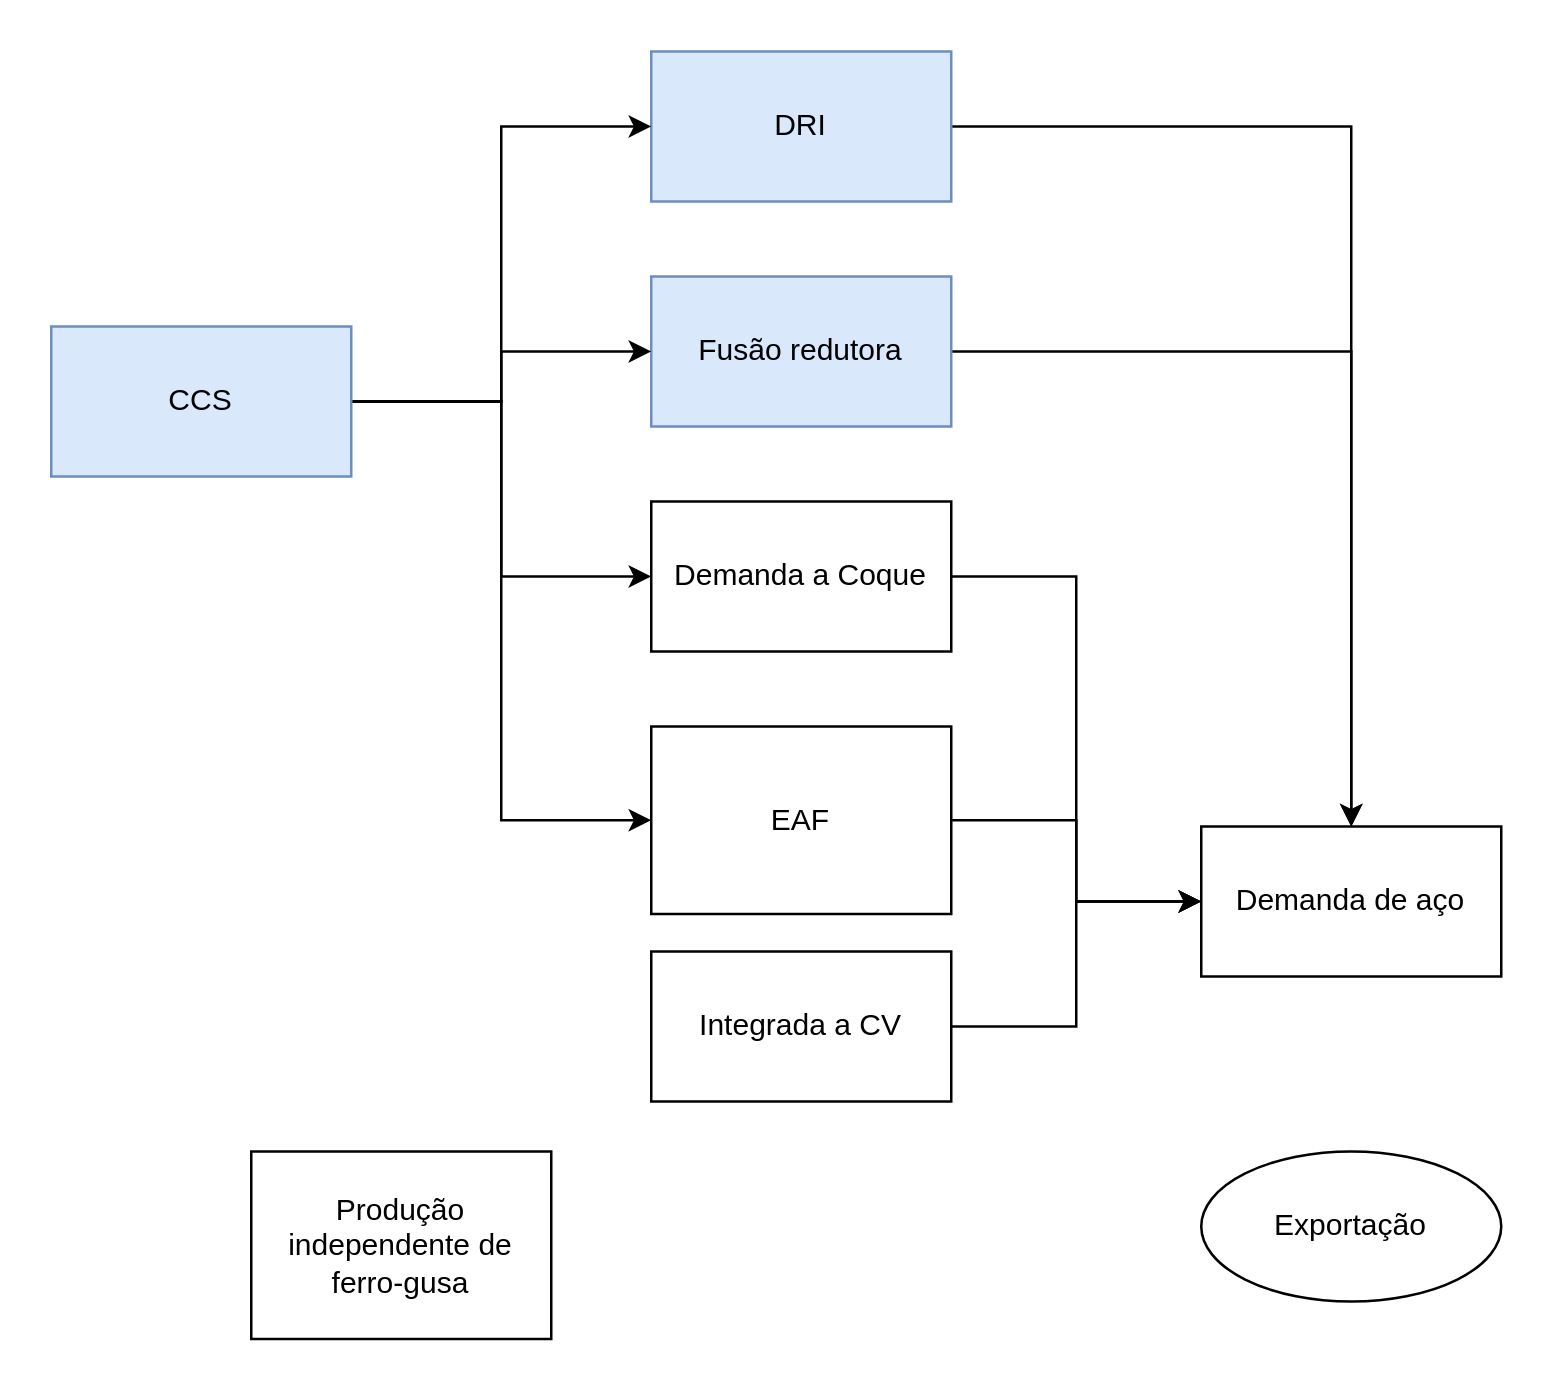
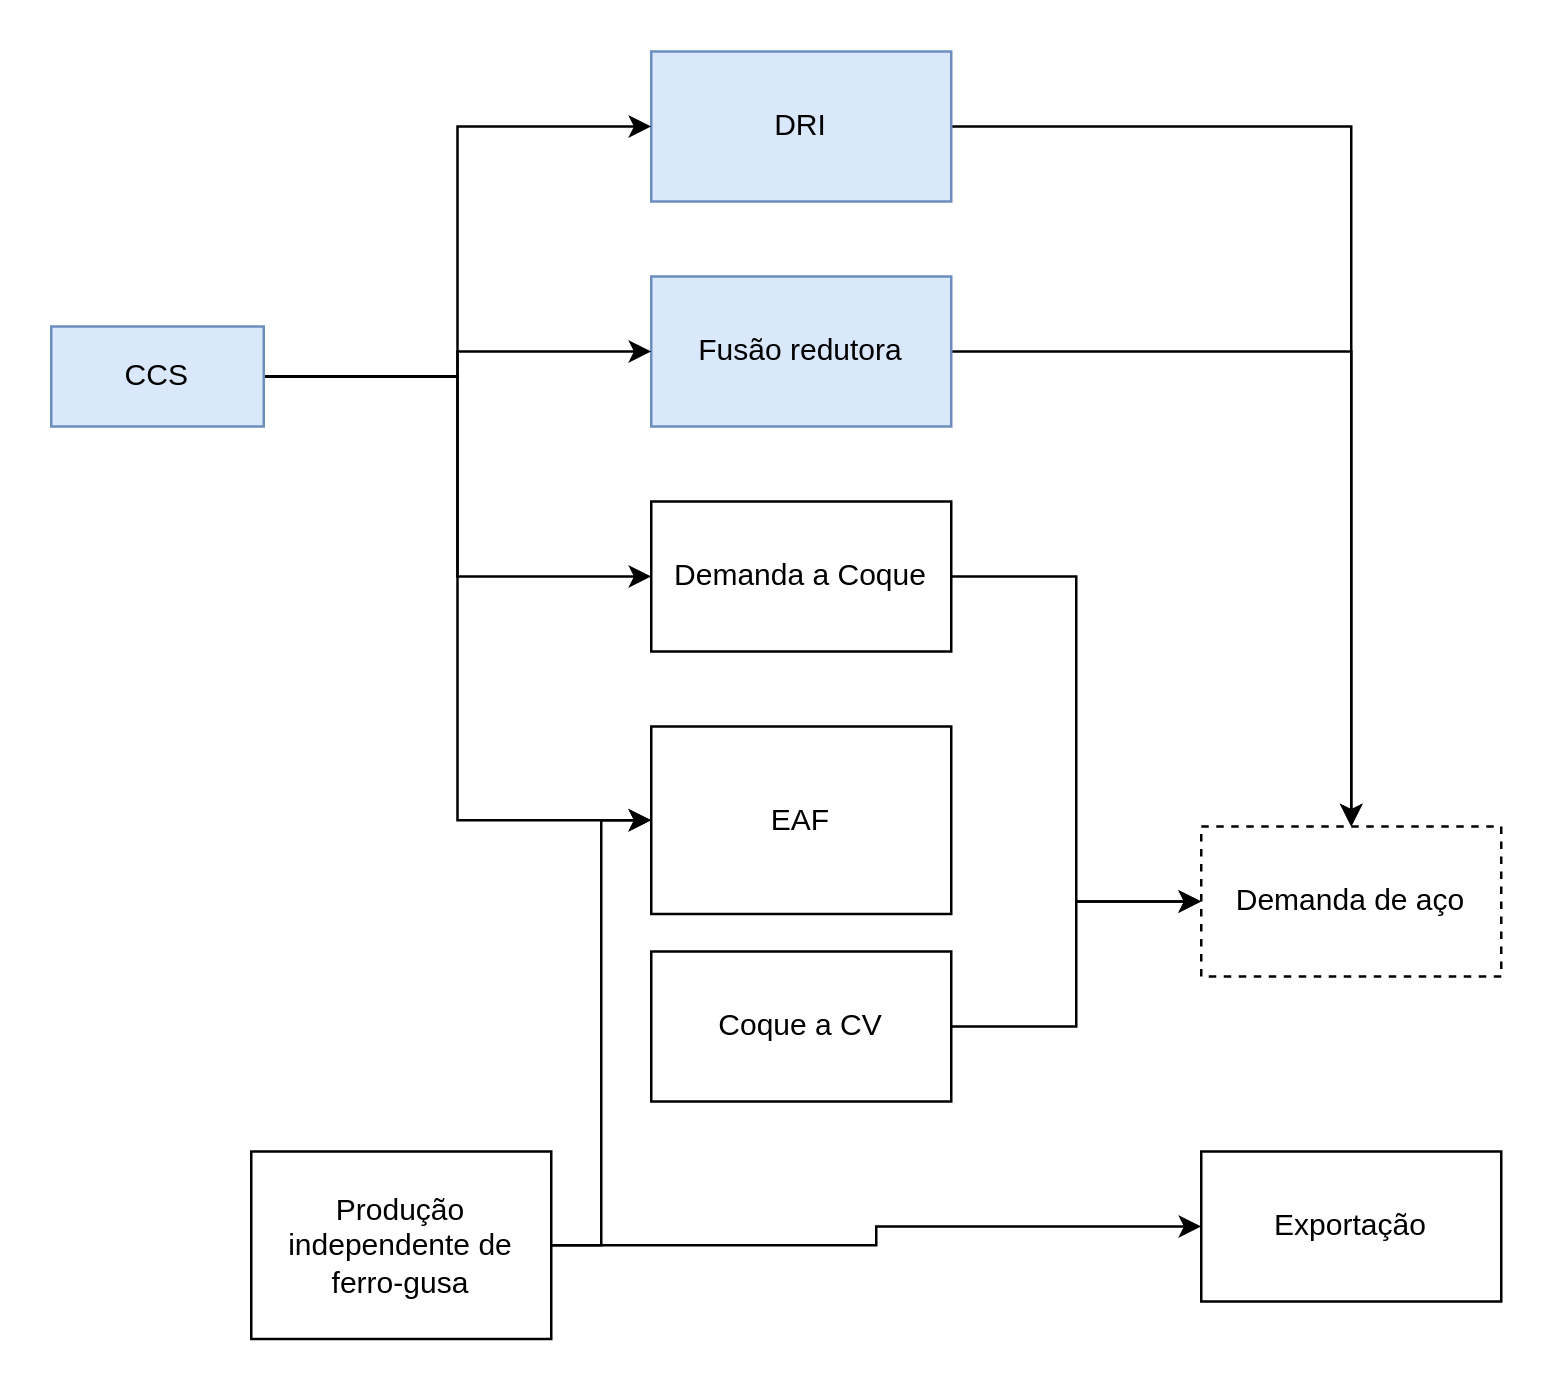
node "CCS": size 300x150 -> 213x100
edge "EAF" -> "Demanda de aço": removed
node "Demanda de aço": style solid -> dashed
node "Integrada a CV": label "Integrada a CV" -> "Coque a CV"
edge "Produção independente de ferro-gusa" -> "EAF": added
edge "Produção independente de ferro-gusa" -> "Exportação": added
node "Exportação": shape ellipse -> rectangle
